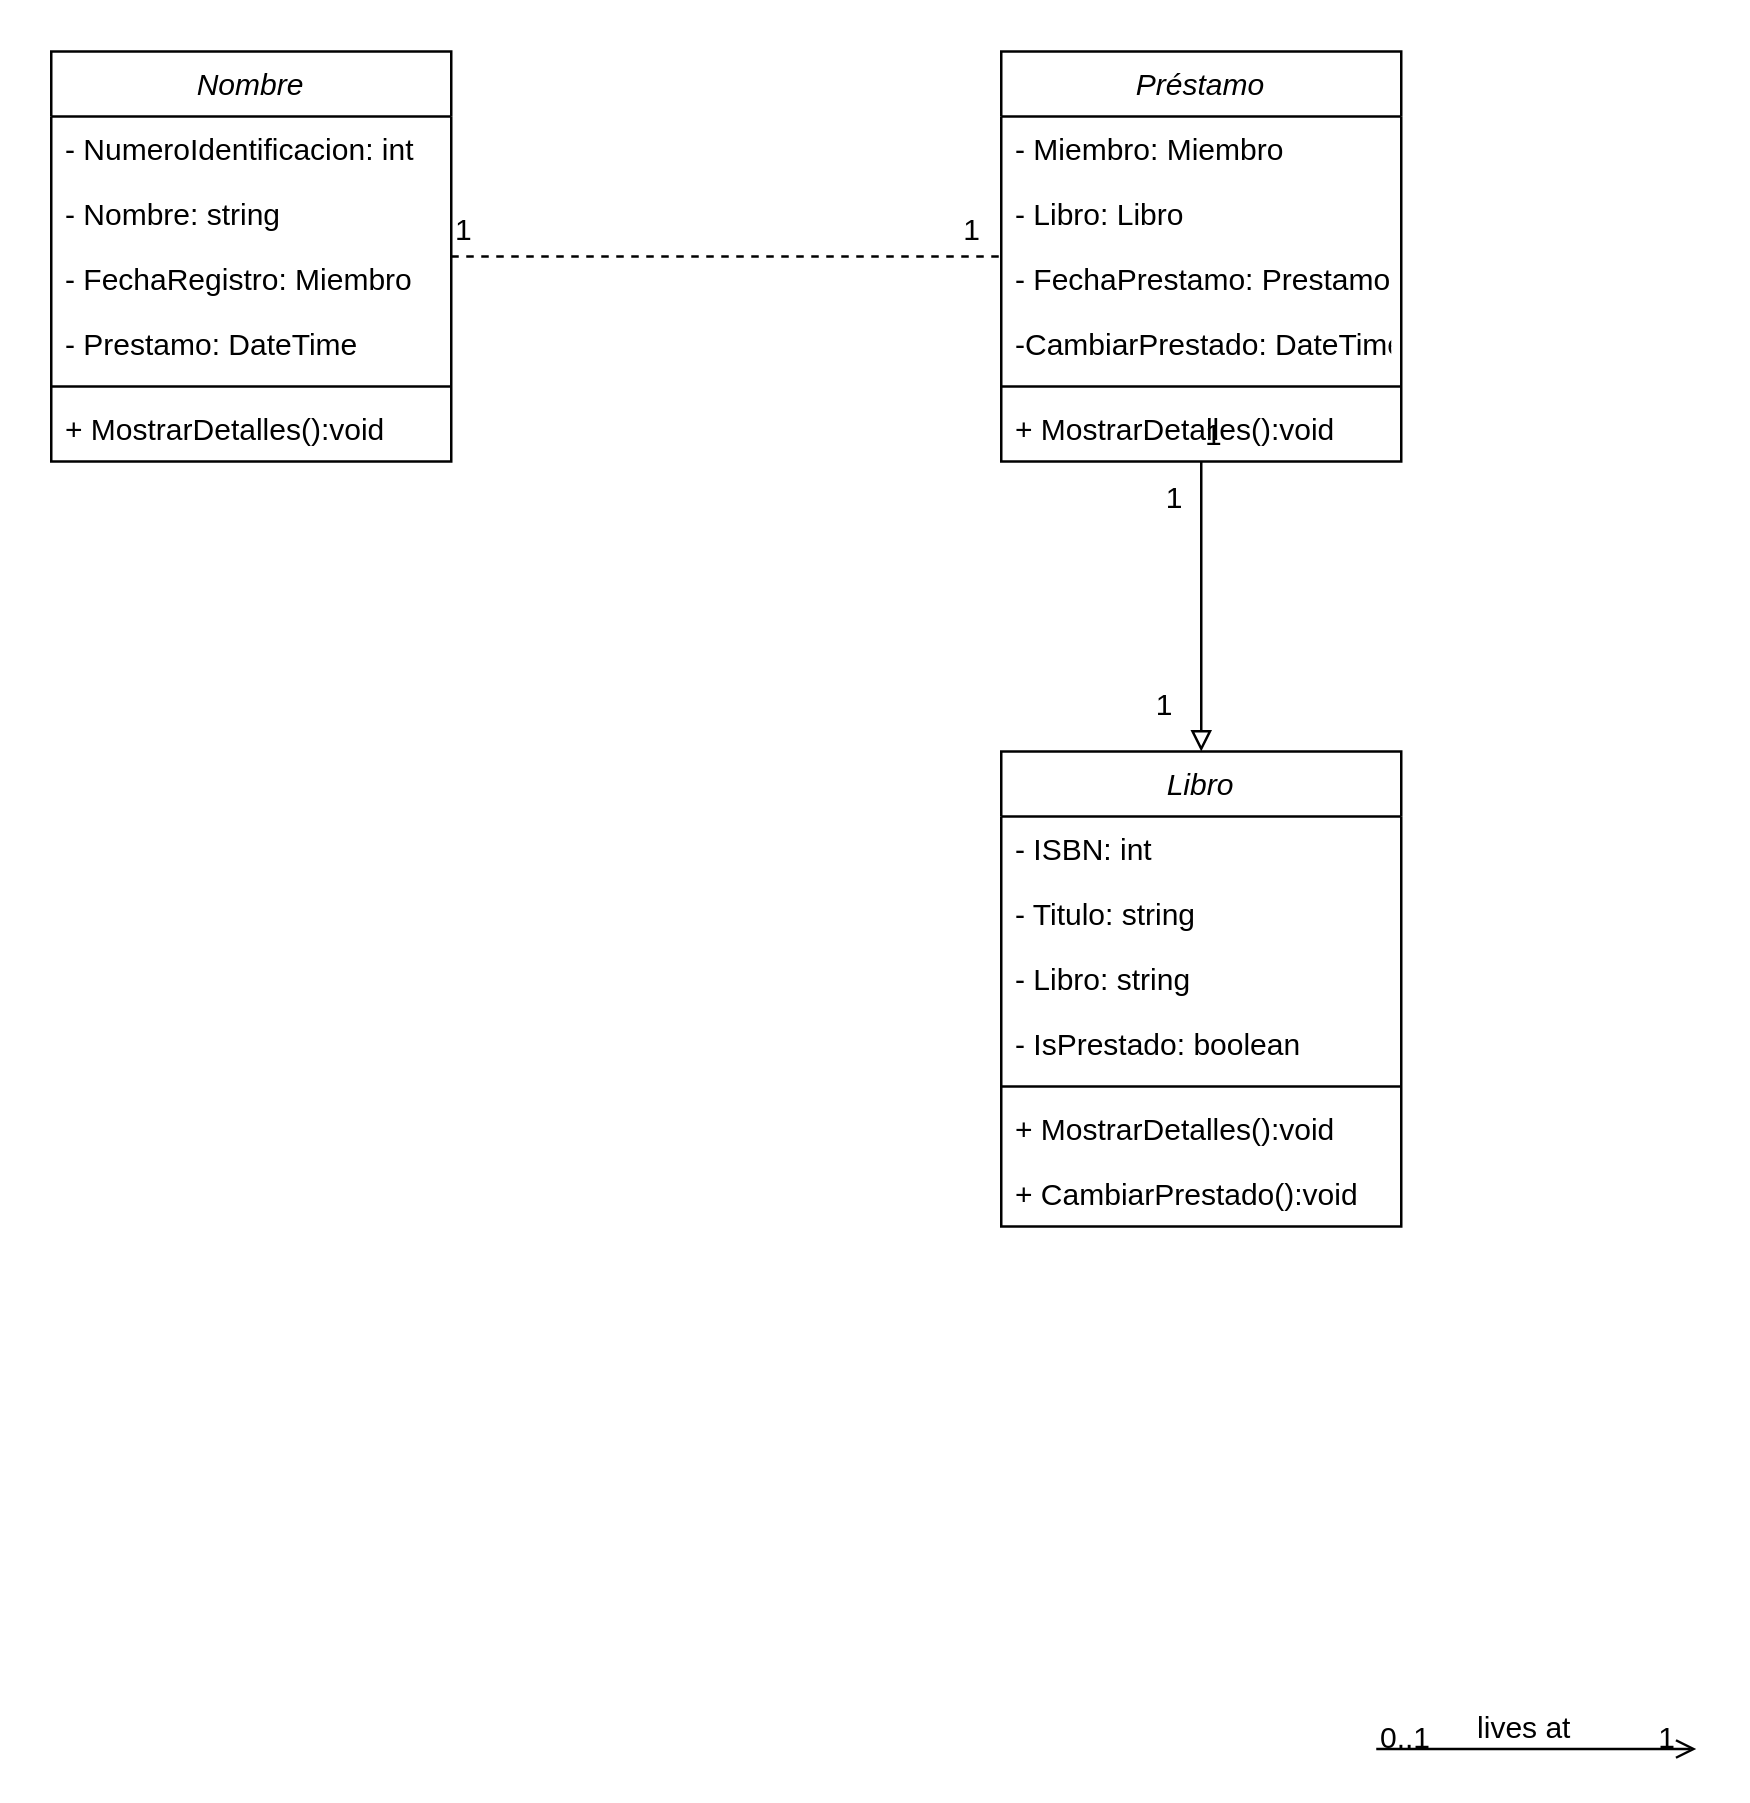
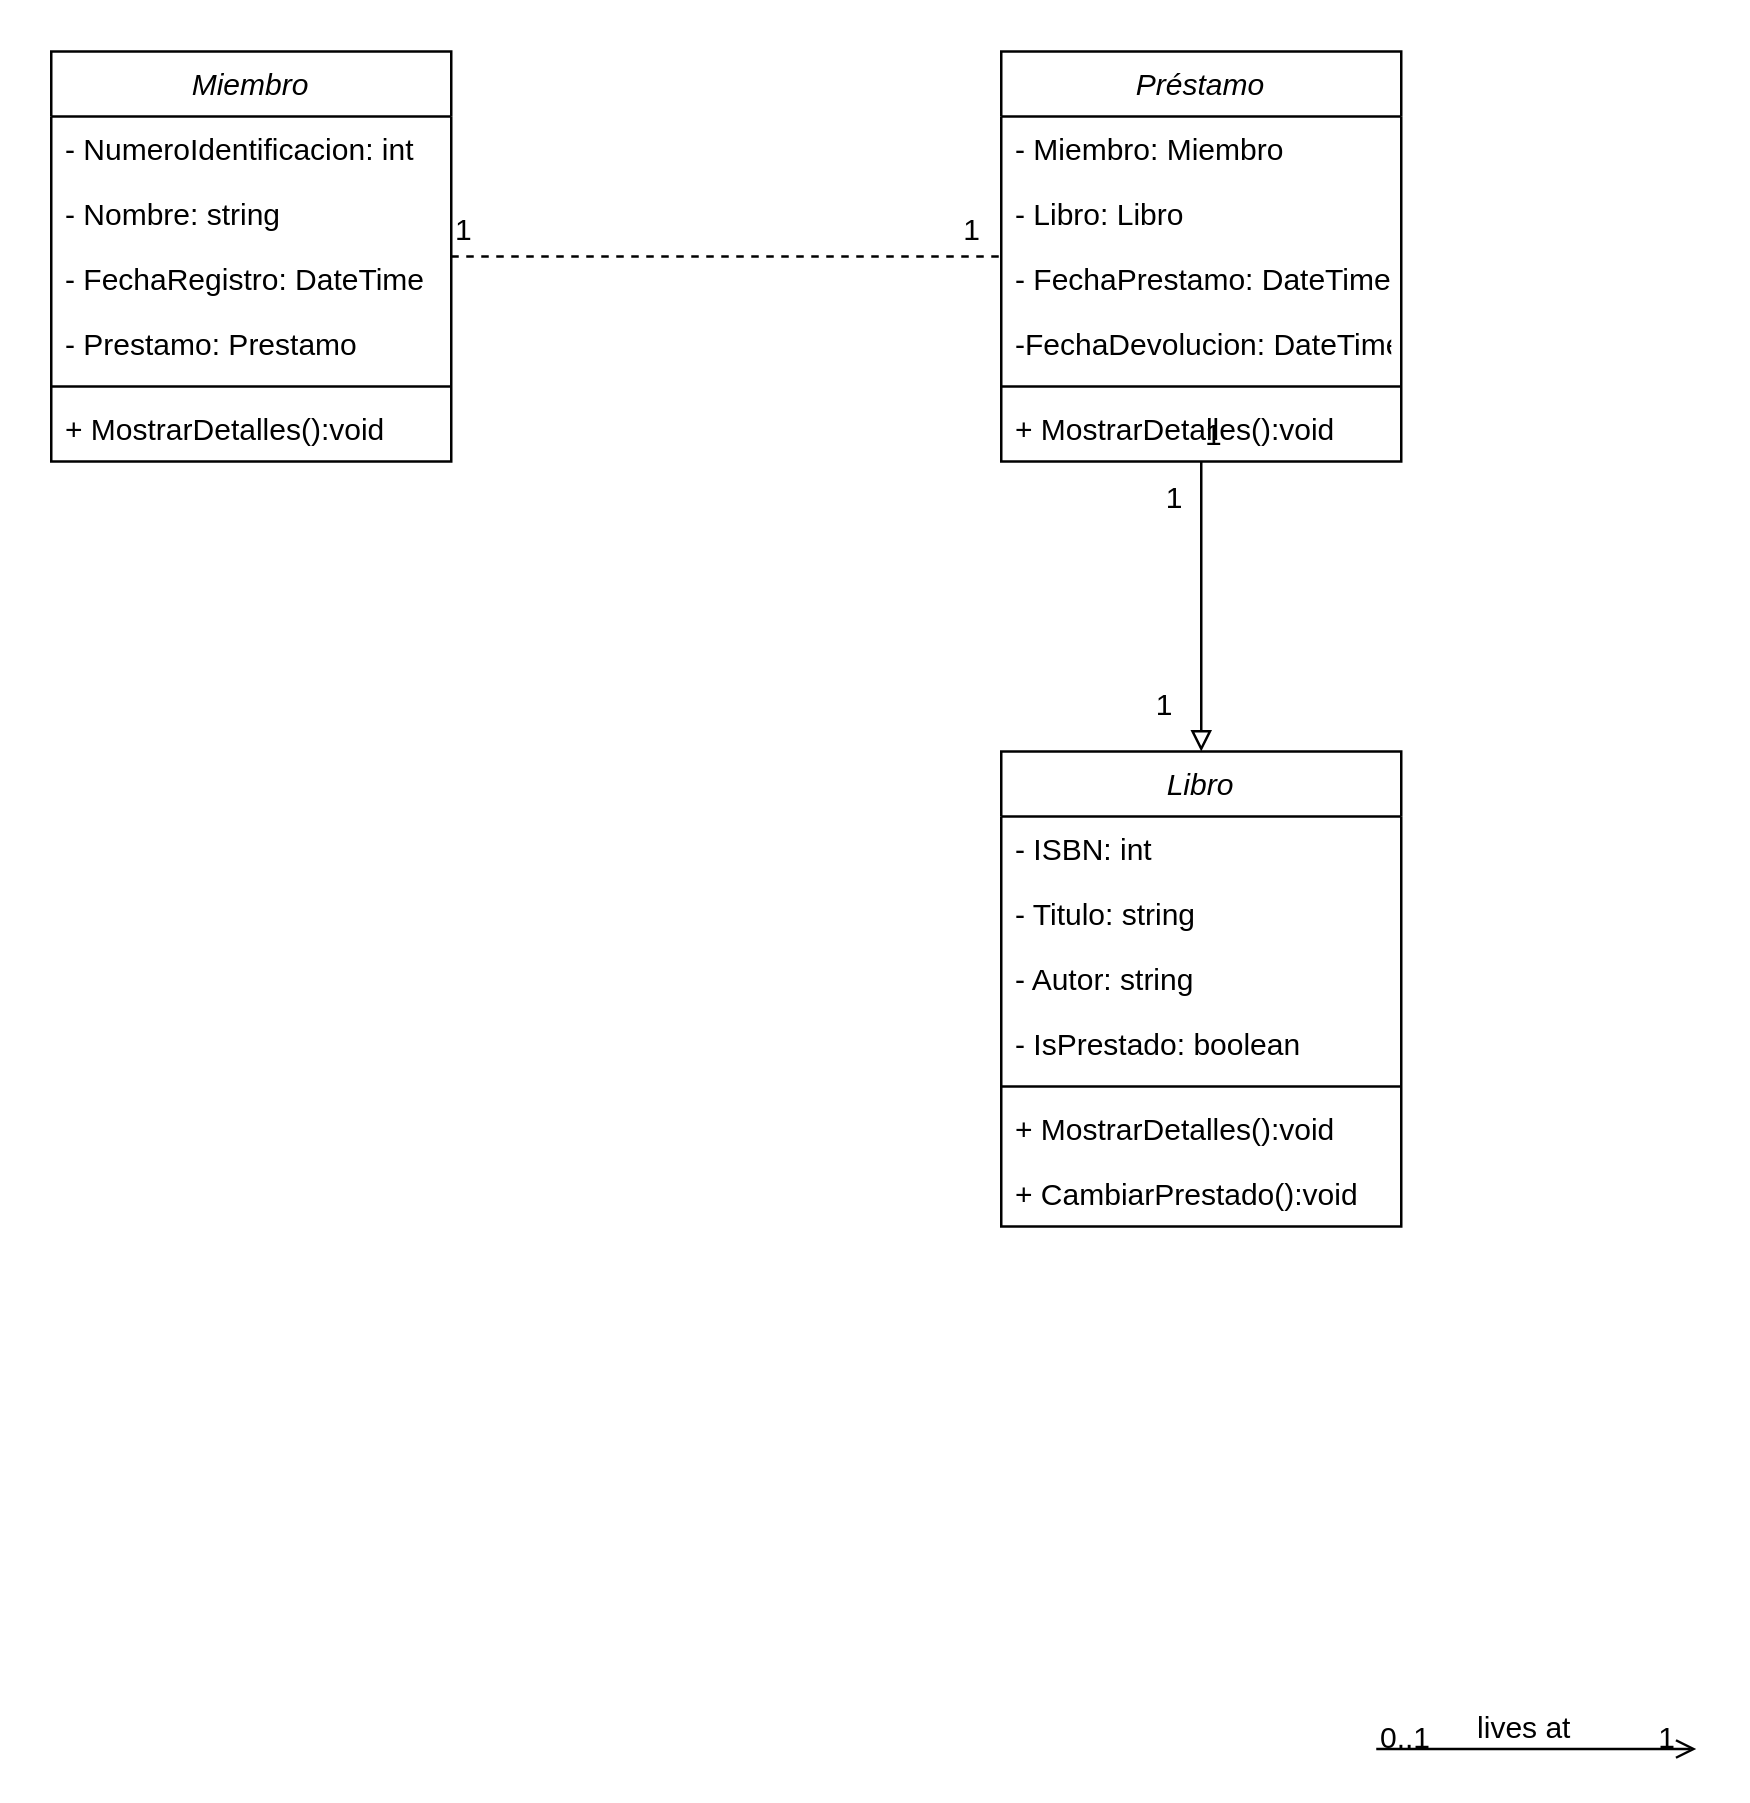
node "Nombre": label "Nombre" -> "Miembro"
node "- FechaRegistro: Miembro": label "- FechaRegistro: Miembro" -> "- FechaRegistro: DateTime"
node "- FechaPrestamo: Prestamo": label "- FechaPrestamo: Prestamo" -> "- FechaPrestamo: DateTime"
node "- Prestamo: DateTime": label "- Prestamo: DateTime" -> "- Prestamo: Prestamo"
node "-CambiarPrestado: DateTime": label "-CambiarPrestado: DateTime" -> "-FechaDevolucion: DateTime"
node "- Libro: string": label "- Libro: string" -> "- Autor: string"
